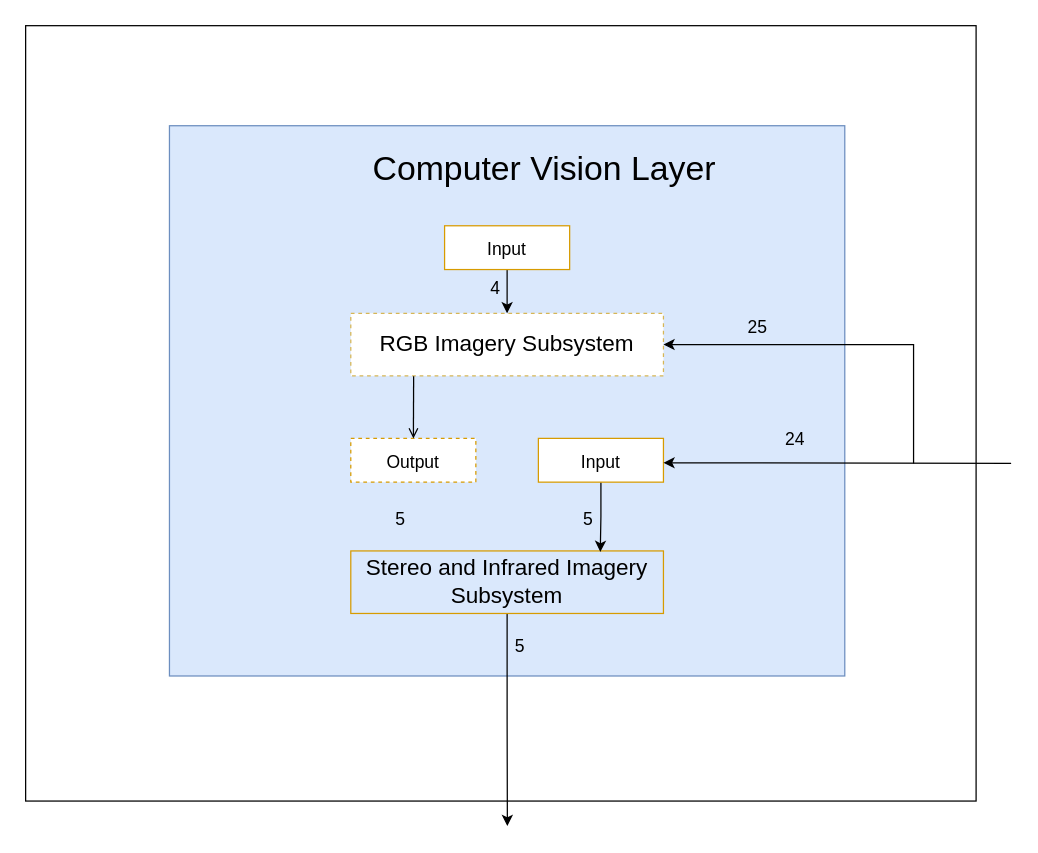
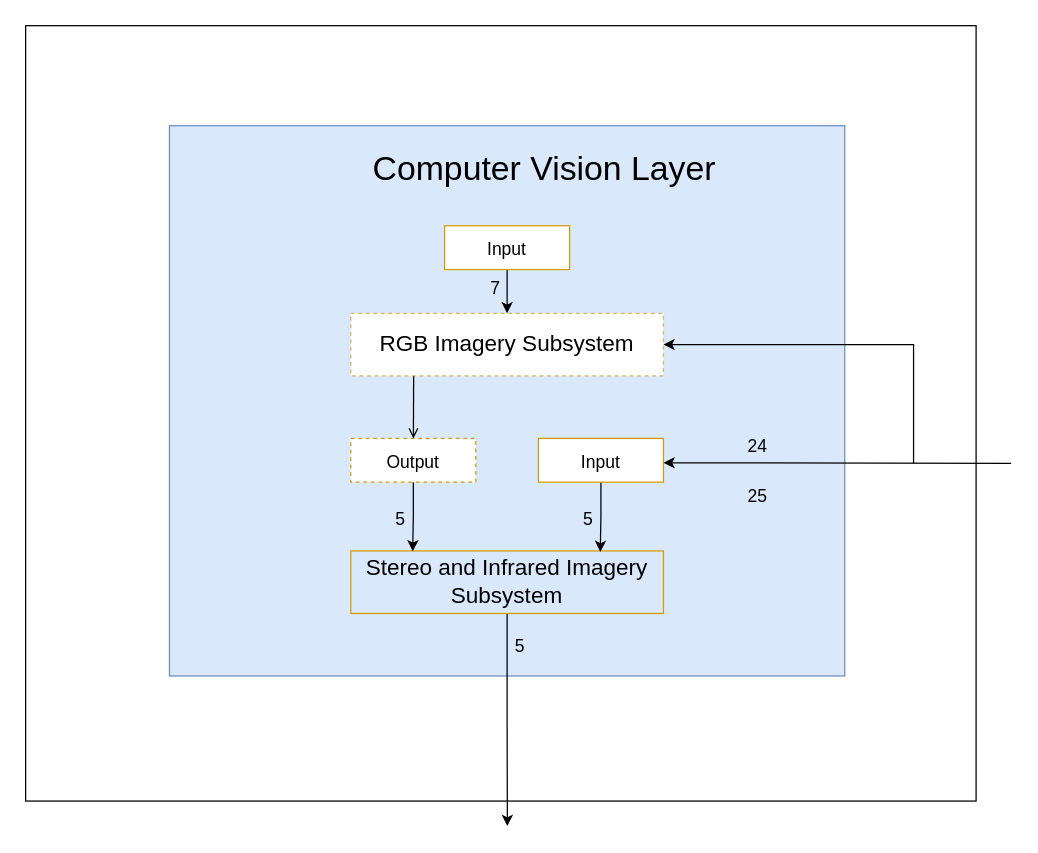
node "4": label "4" -> "7"
node "25": moved (757, 326) -> (757, 494)
node "24": moved (794, 438) -> (757, 444)
edge "Output" -> "Stereo and Infrared Imagery Subsystem": added
